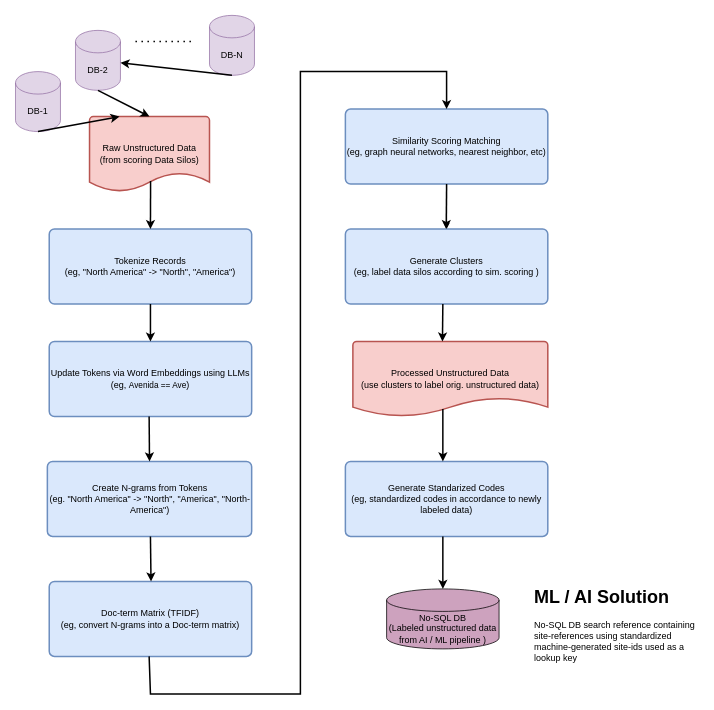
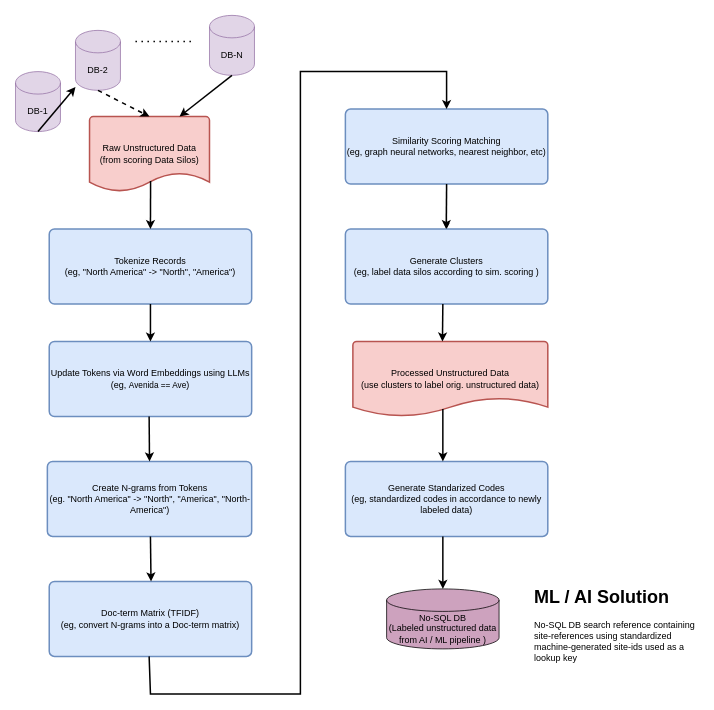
edge "DB-N" -> "DB-2": now "DB-N" -> "Raw Unstructured Data (from scoring Data Silos)"
edge "DB-2" -> "Raw Unstructured Data (from scoring Data Silos)": style solid -> dashed
edge "DB-1" -> "Raw Unstructured Data (from scoring Data Silos)": now "DB-1" -> "DB-2"
